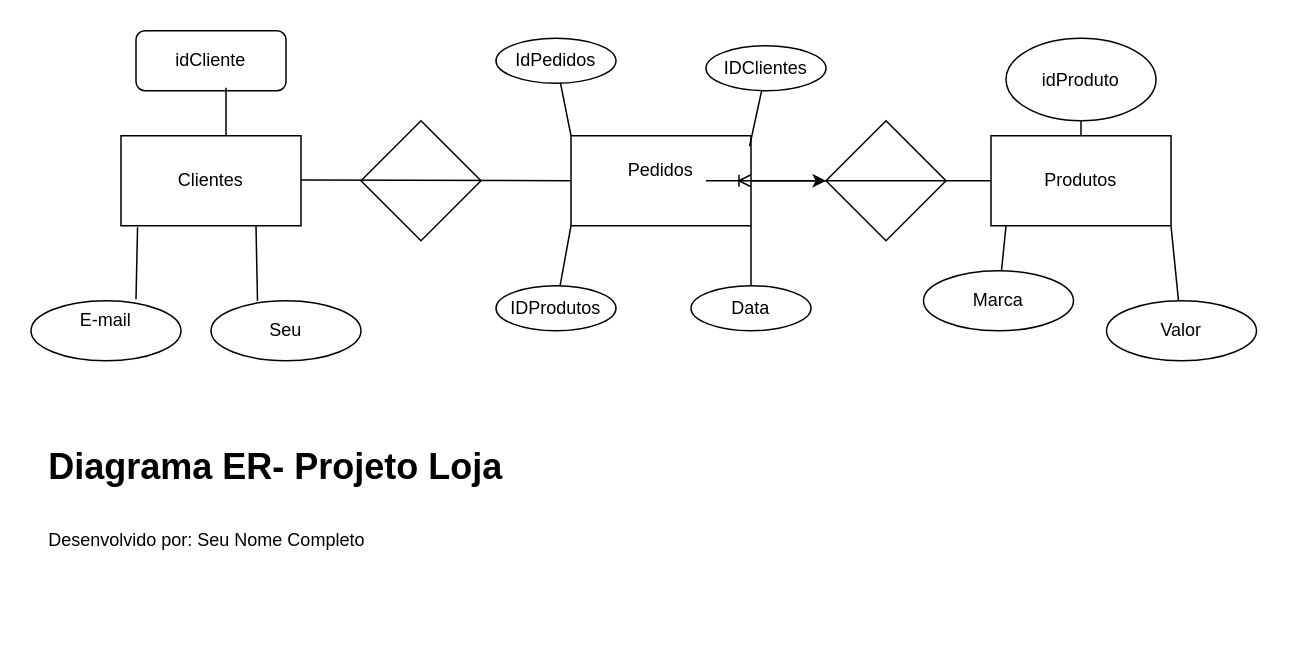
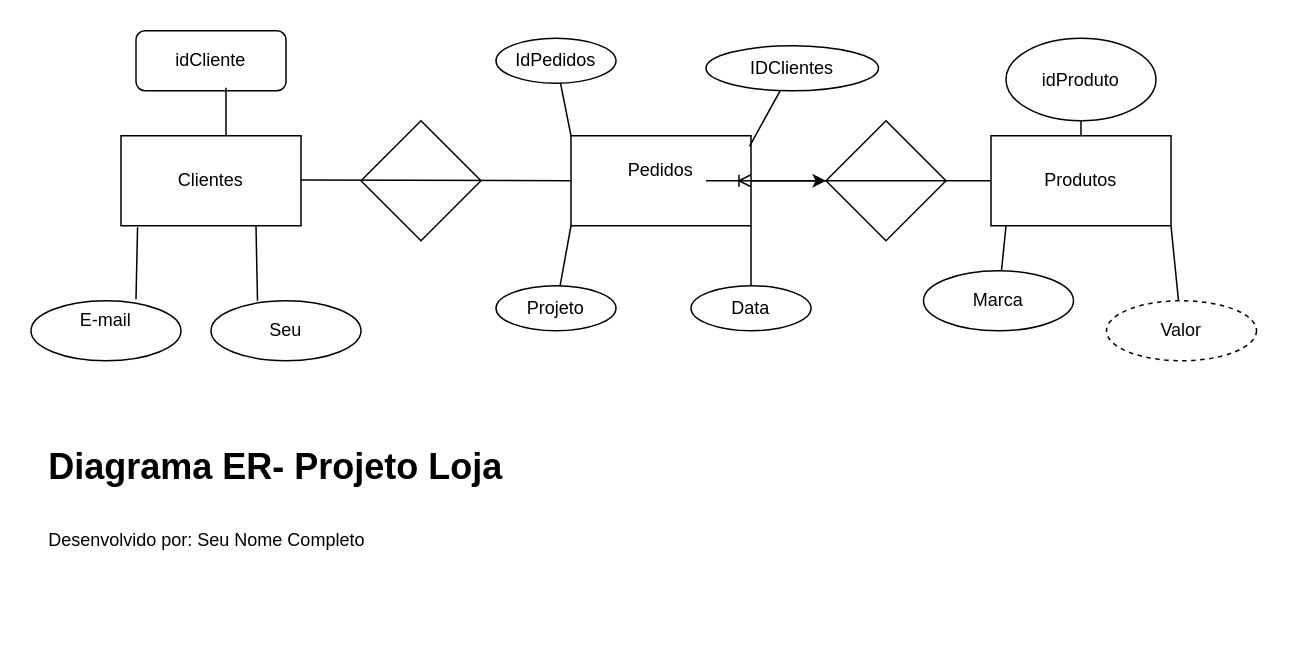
node "IDClientes": size 120x45 -> 173x45
node "IDProdutos": label "IDProdutos" -> "Projeto"
node "Valor": style solid -> dashed
